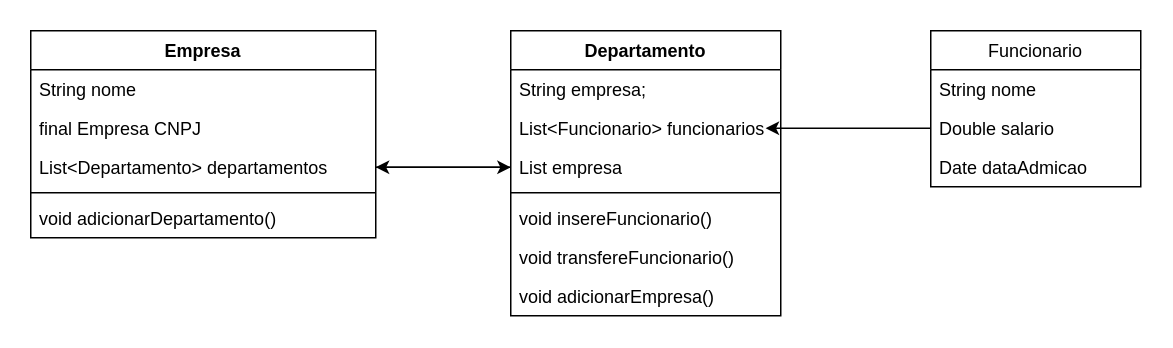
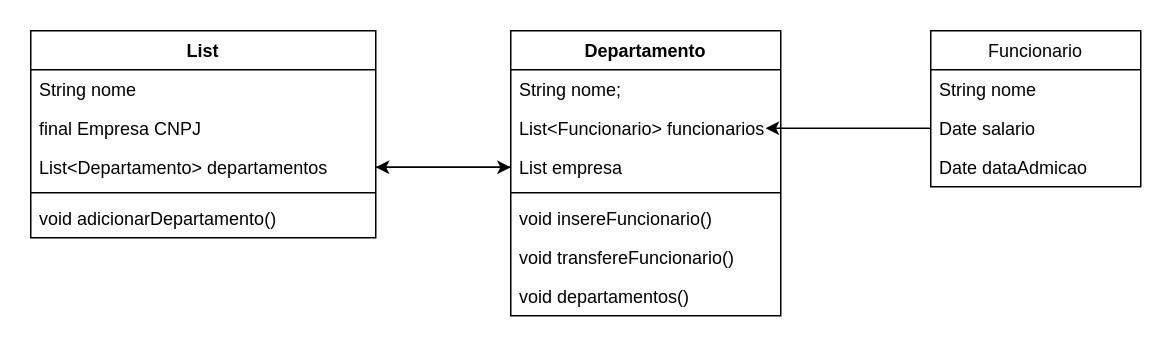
node "Empresa": label "Empresa" -> "List"
node "String empresa;": label "String empresa;" -> "String nome;"
node "Double salario": label "Double salario" -> "Date salario"
node "void adicionarEmpresa()": label "void adicionarEmpresa()" -> "void departamentos()"
